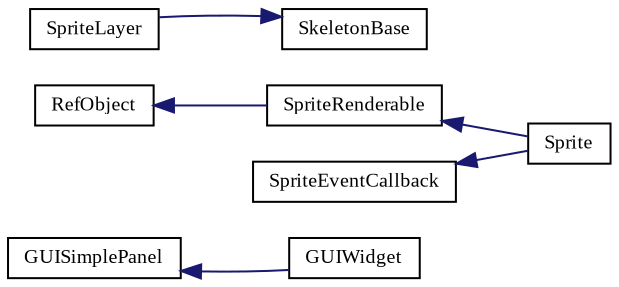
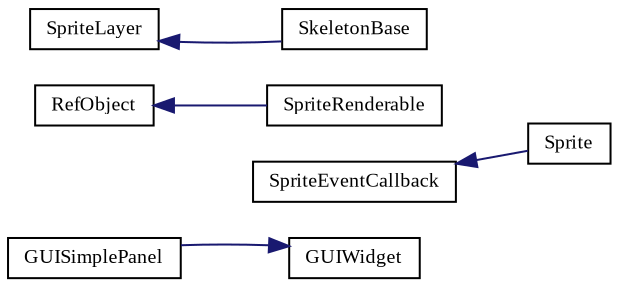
edge "SpriteLayer" -> "SkeletonBase": reversed
edge "Sprite" -> "SpriteRenderable": removed
edge "GUIWidget" -> "GUISimplePanel": reversed
